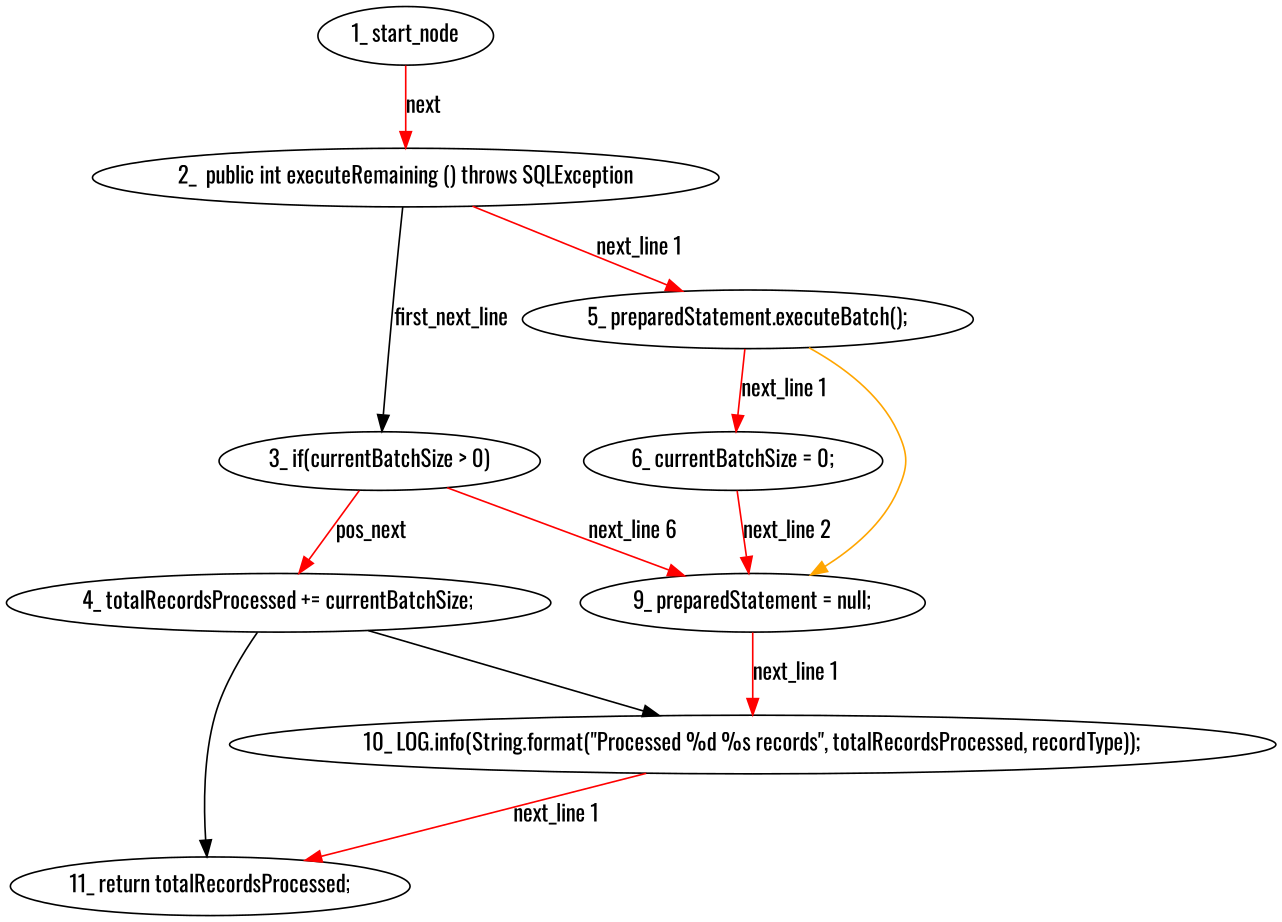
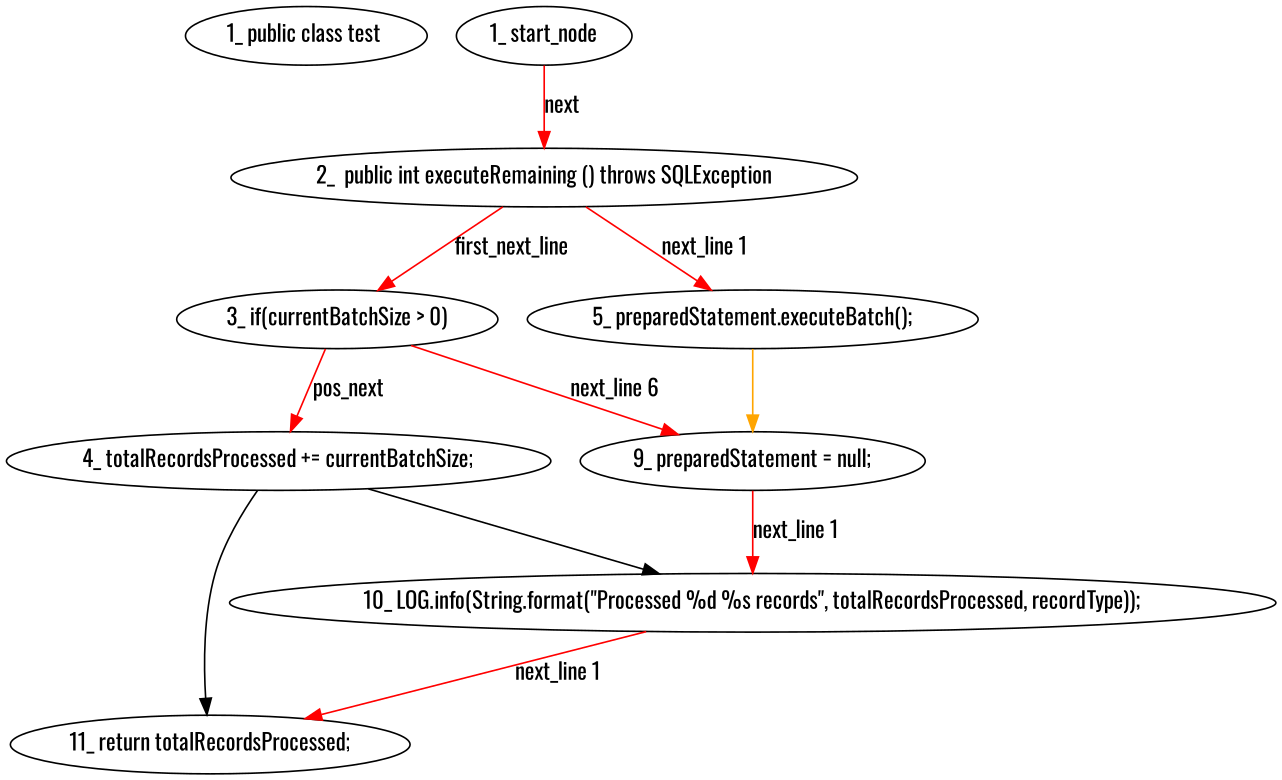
node "1_ public class test": added
edge "2_  public int executeRemaining () throws SQLException" -> "3_ if(currentBatchSize > 0)": color black -> red
node "6_ currentBatchSize = 0;": removed
